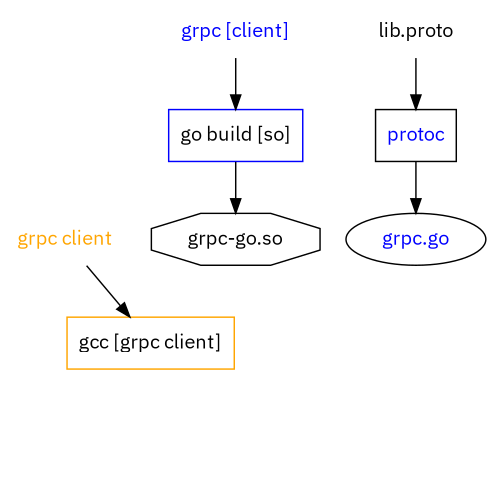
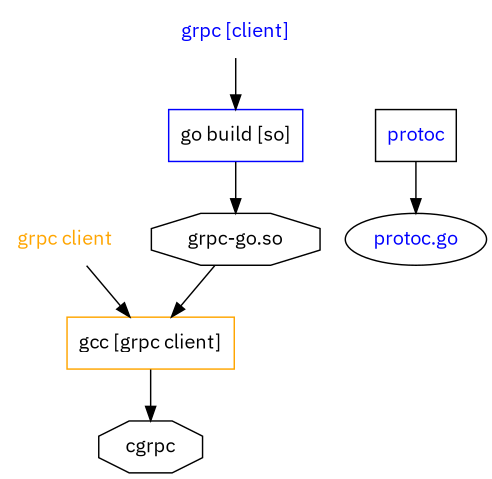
node "lib.proto": removed
node "grpc.go": label "grpc.go" -> "protoc.go"
edge "grpc-go.so" -> "gcc [grpc client]": added
node "cgrpc": added
